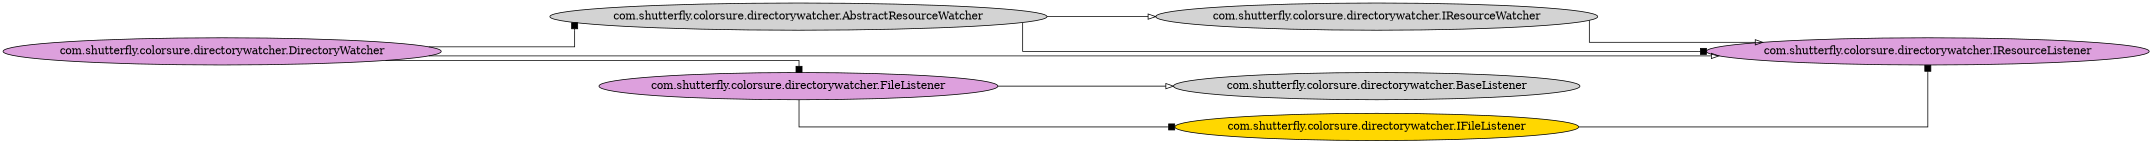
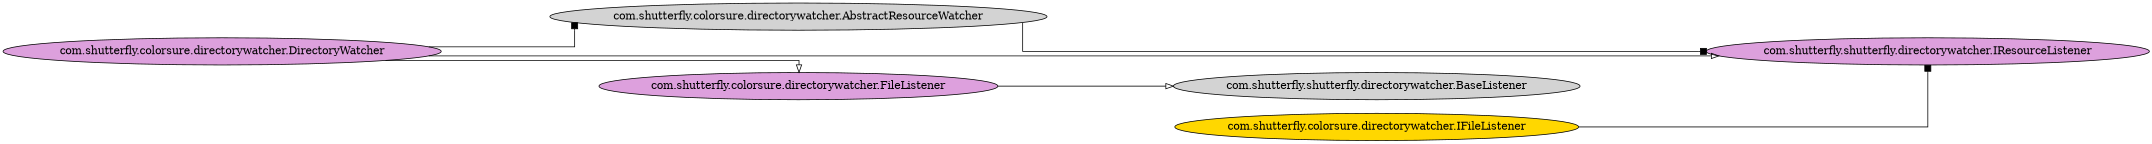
node "com.shutterfly.colorsure.directorywatcher.IResourceWatcher": removed
node "com.shutterfly.colorsure.directorywatcher.IResourceListener": label "com.shutterfly.colorsure.directorywatcher.IResourceListener" -> "com.shutterfly.shutterfly.directorywatcher.IResourceListener"
edge "com.shutterfly.colorsure.directorywatcher.DirectoryWatcher" -> "com.shutterfly.colorsure.directorywatcher.FileListener": arrowhead box -> onormal
node "com.shutterfly.colorsure.directorywatcher.BaseListener": label "com.shutterfly.colorsure.directorywatcher.BaseListener" -> "com.shutterfly.shutterfly.directorywatcher.BaseListener"
edge "com.shutterfly.colorsure.directorywatcher.FileListener" -> "com.shutterfly.colorsure.directorywatcher.IFileListener": removed
